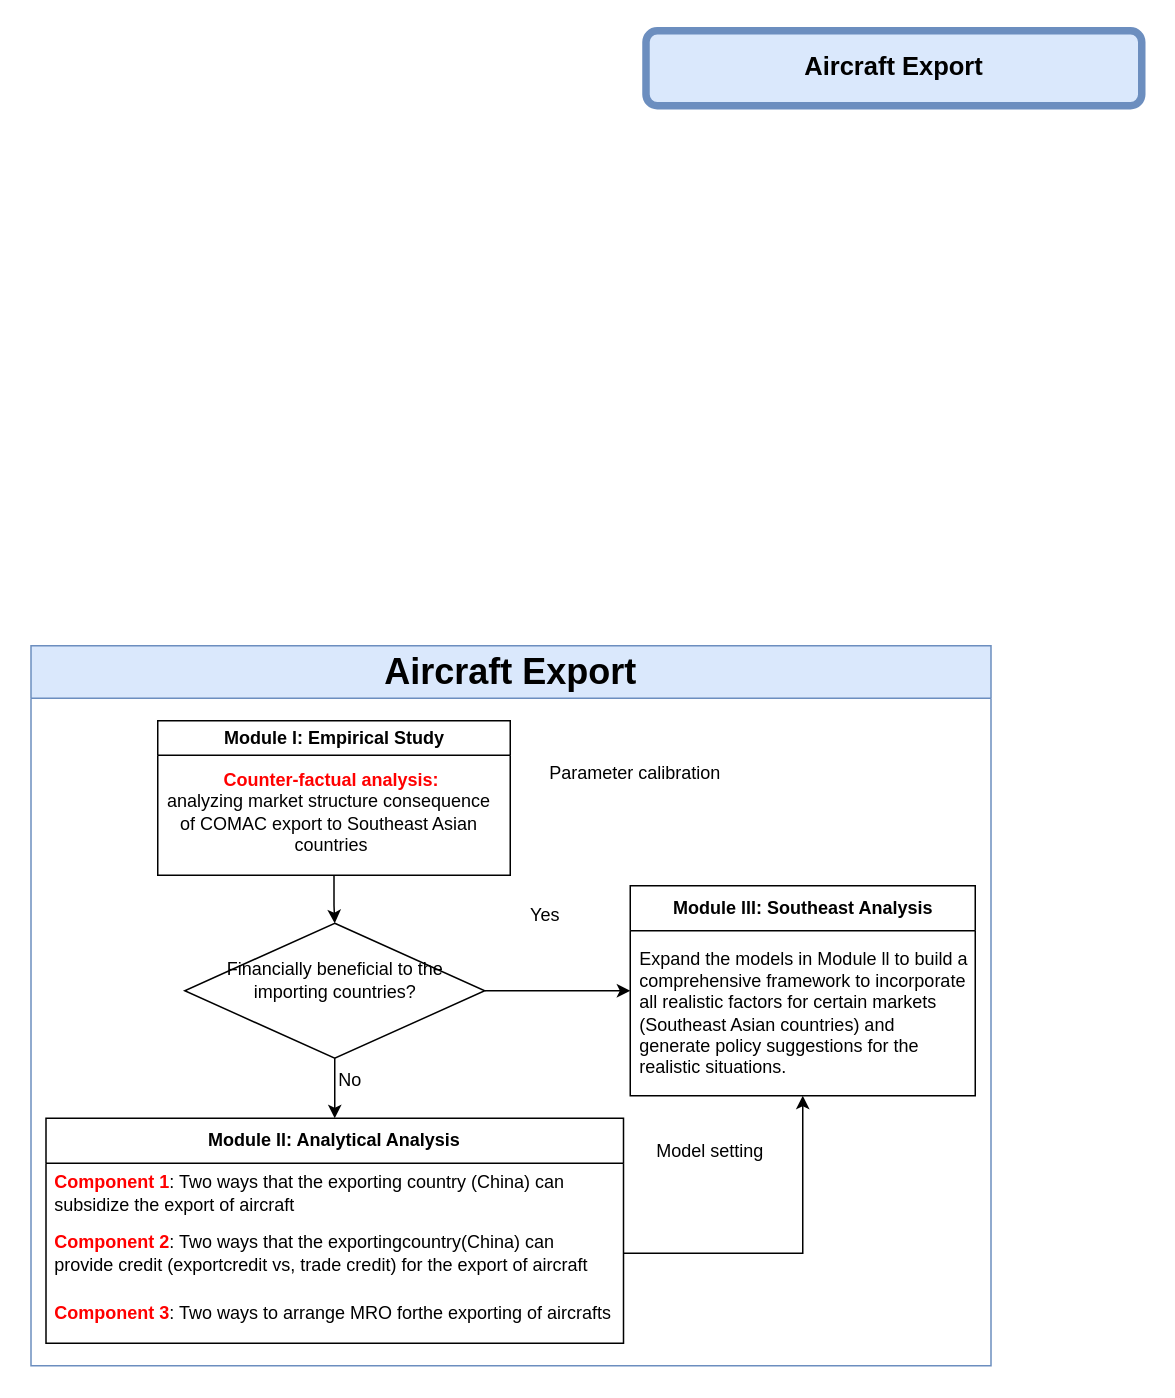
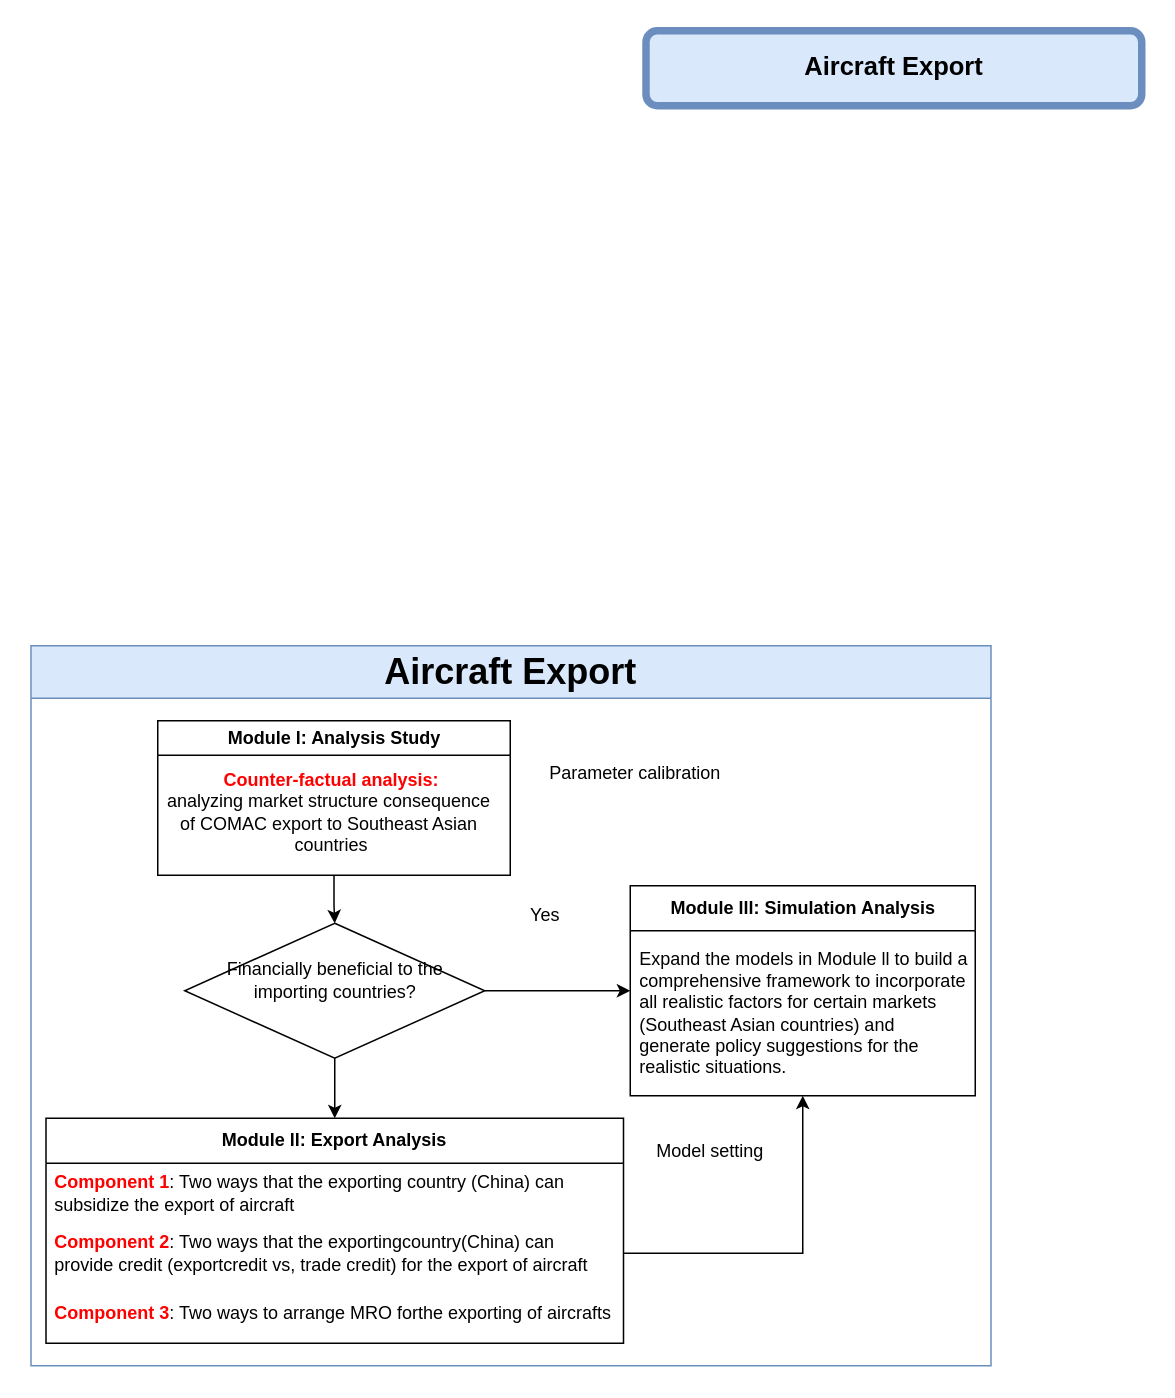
node "Module l: Empirical Study": label "Module l: Empirical Study" -> "Module l: Analysis Study"
node "Module lll: Southeast Analysis": label "Module lll: Southeast Analysis" -> "Module lll: Simulation Analysis"
node "No": removed
node "Module ll: Analytical Analysis": label "Module ll: Analytical Analysis" -> "Module ll: Export Analysis"
